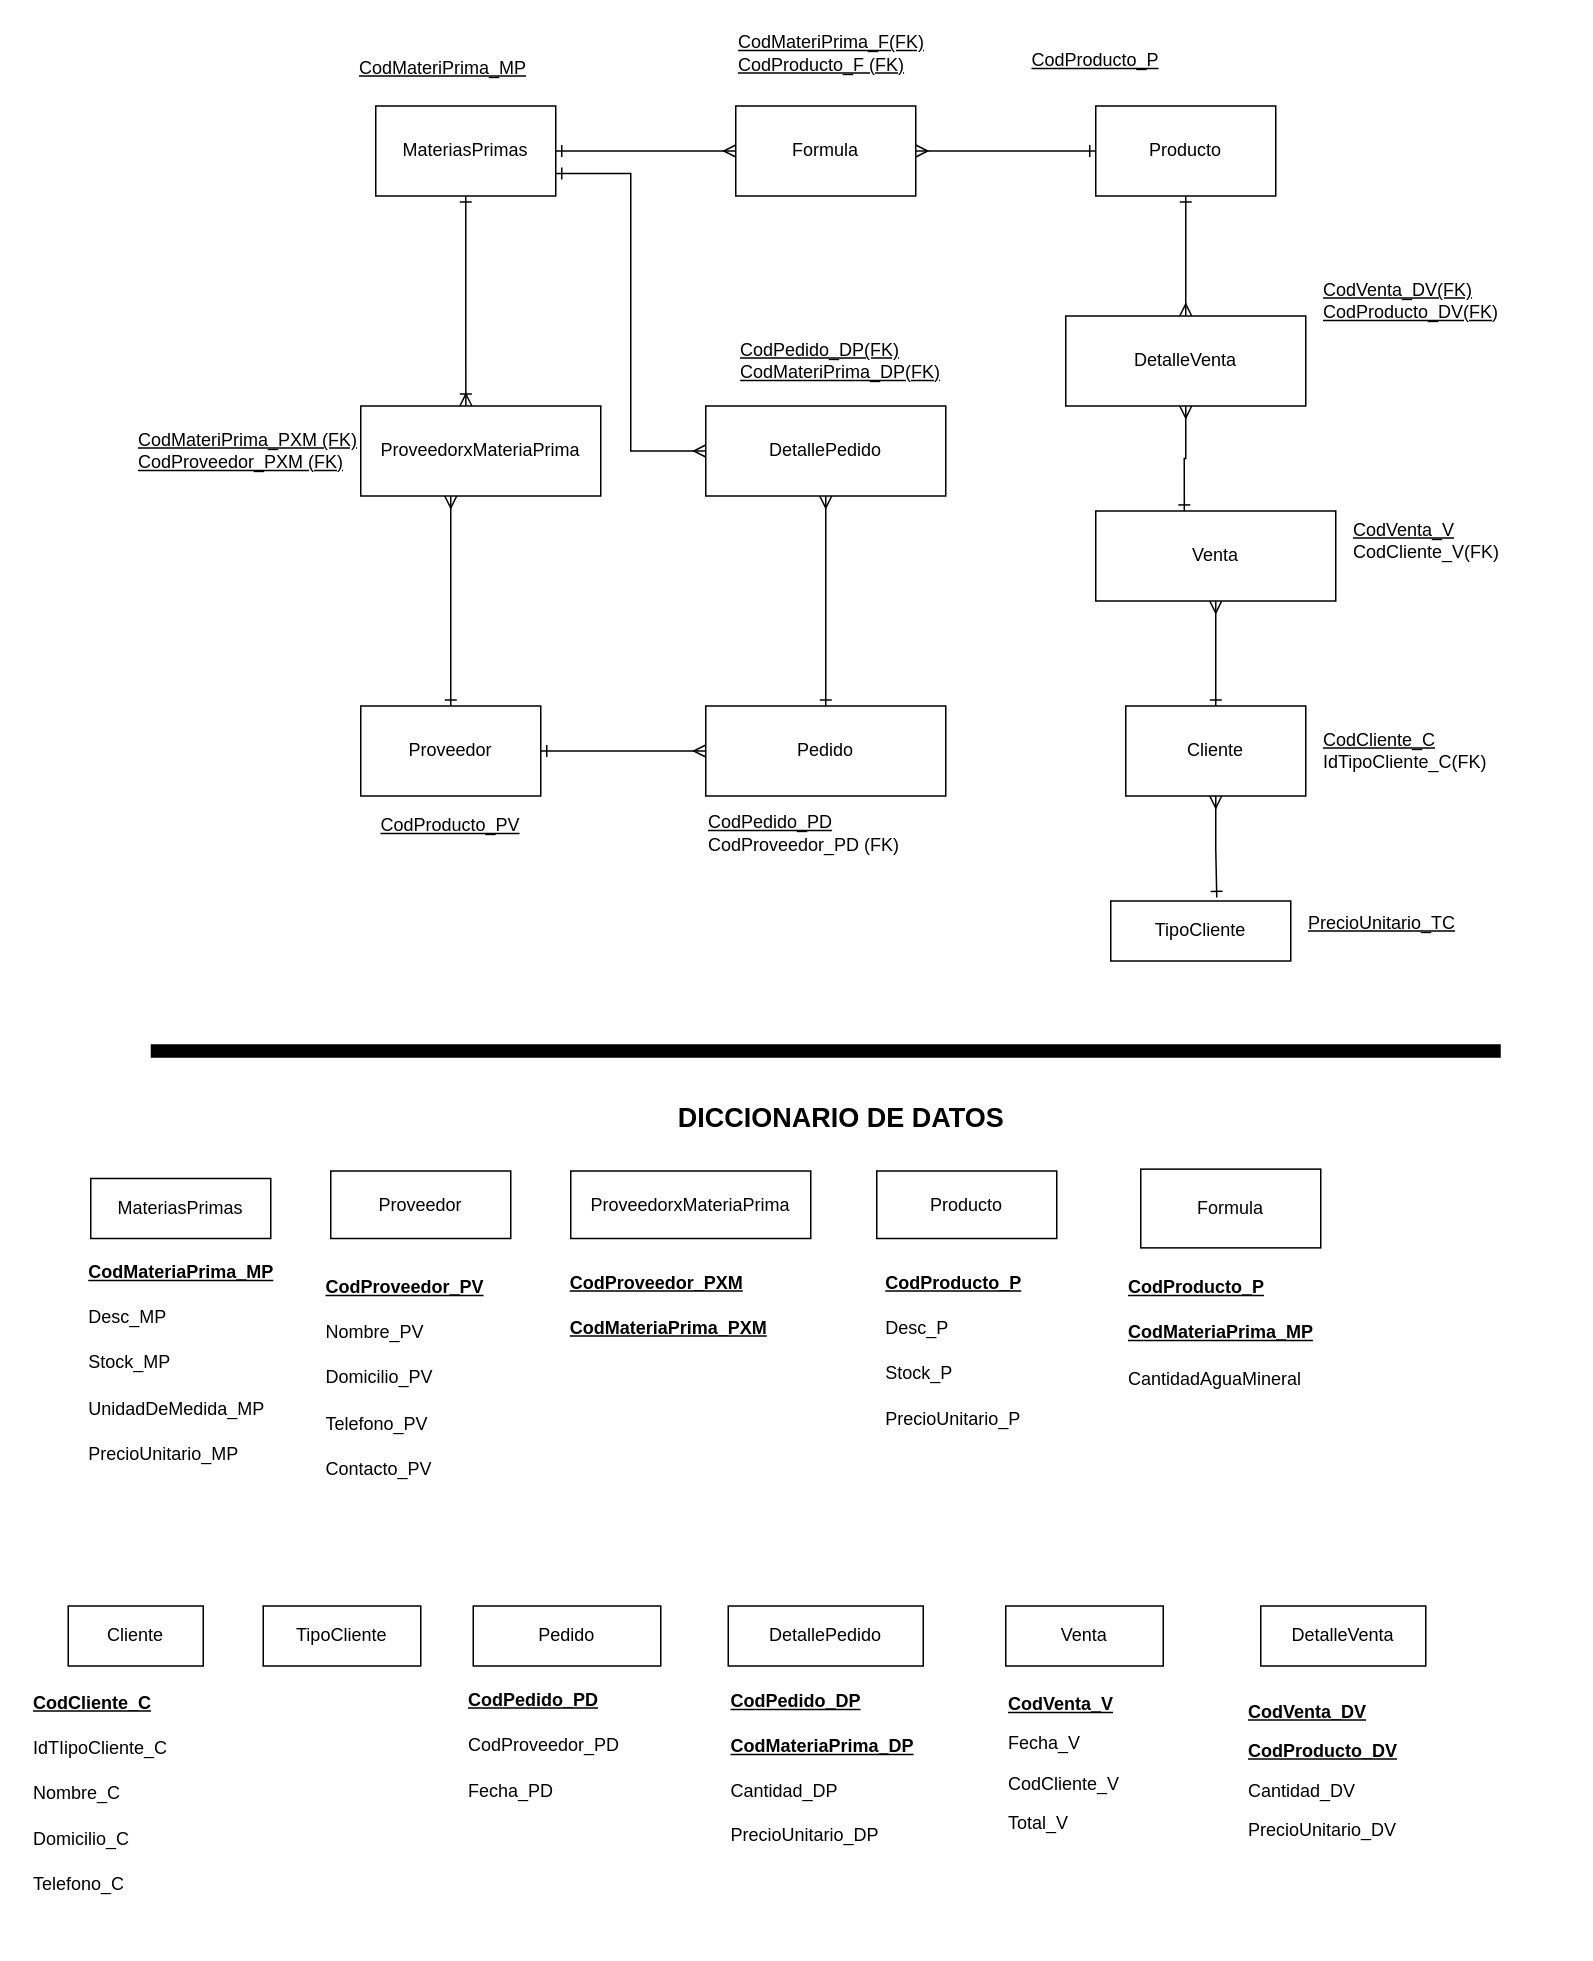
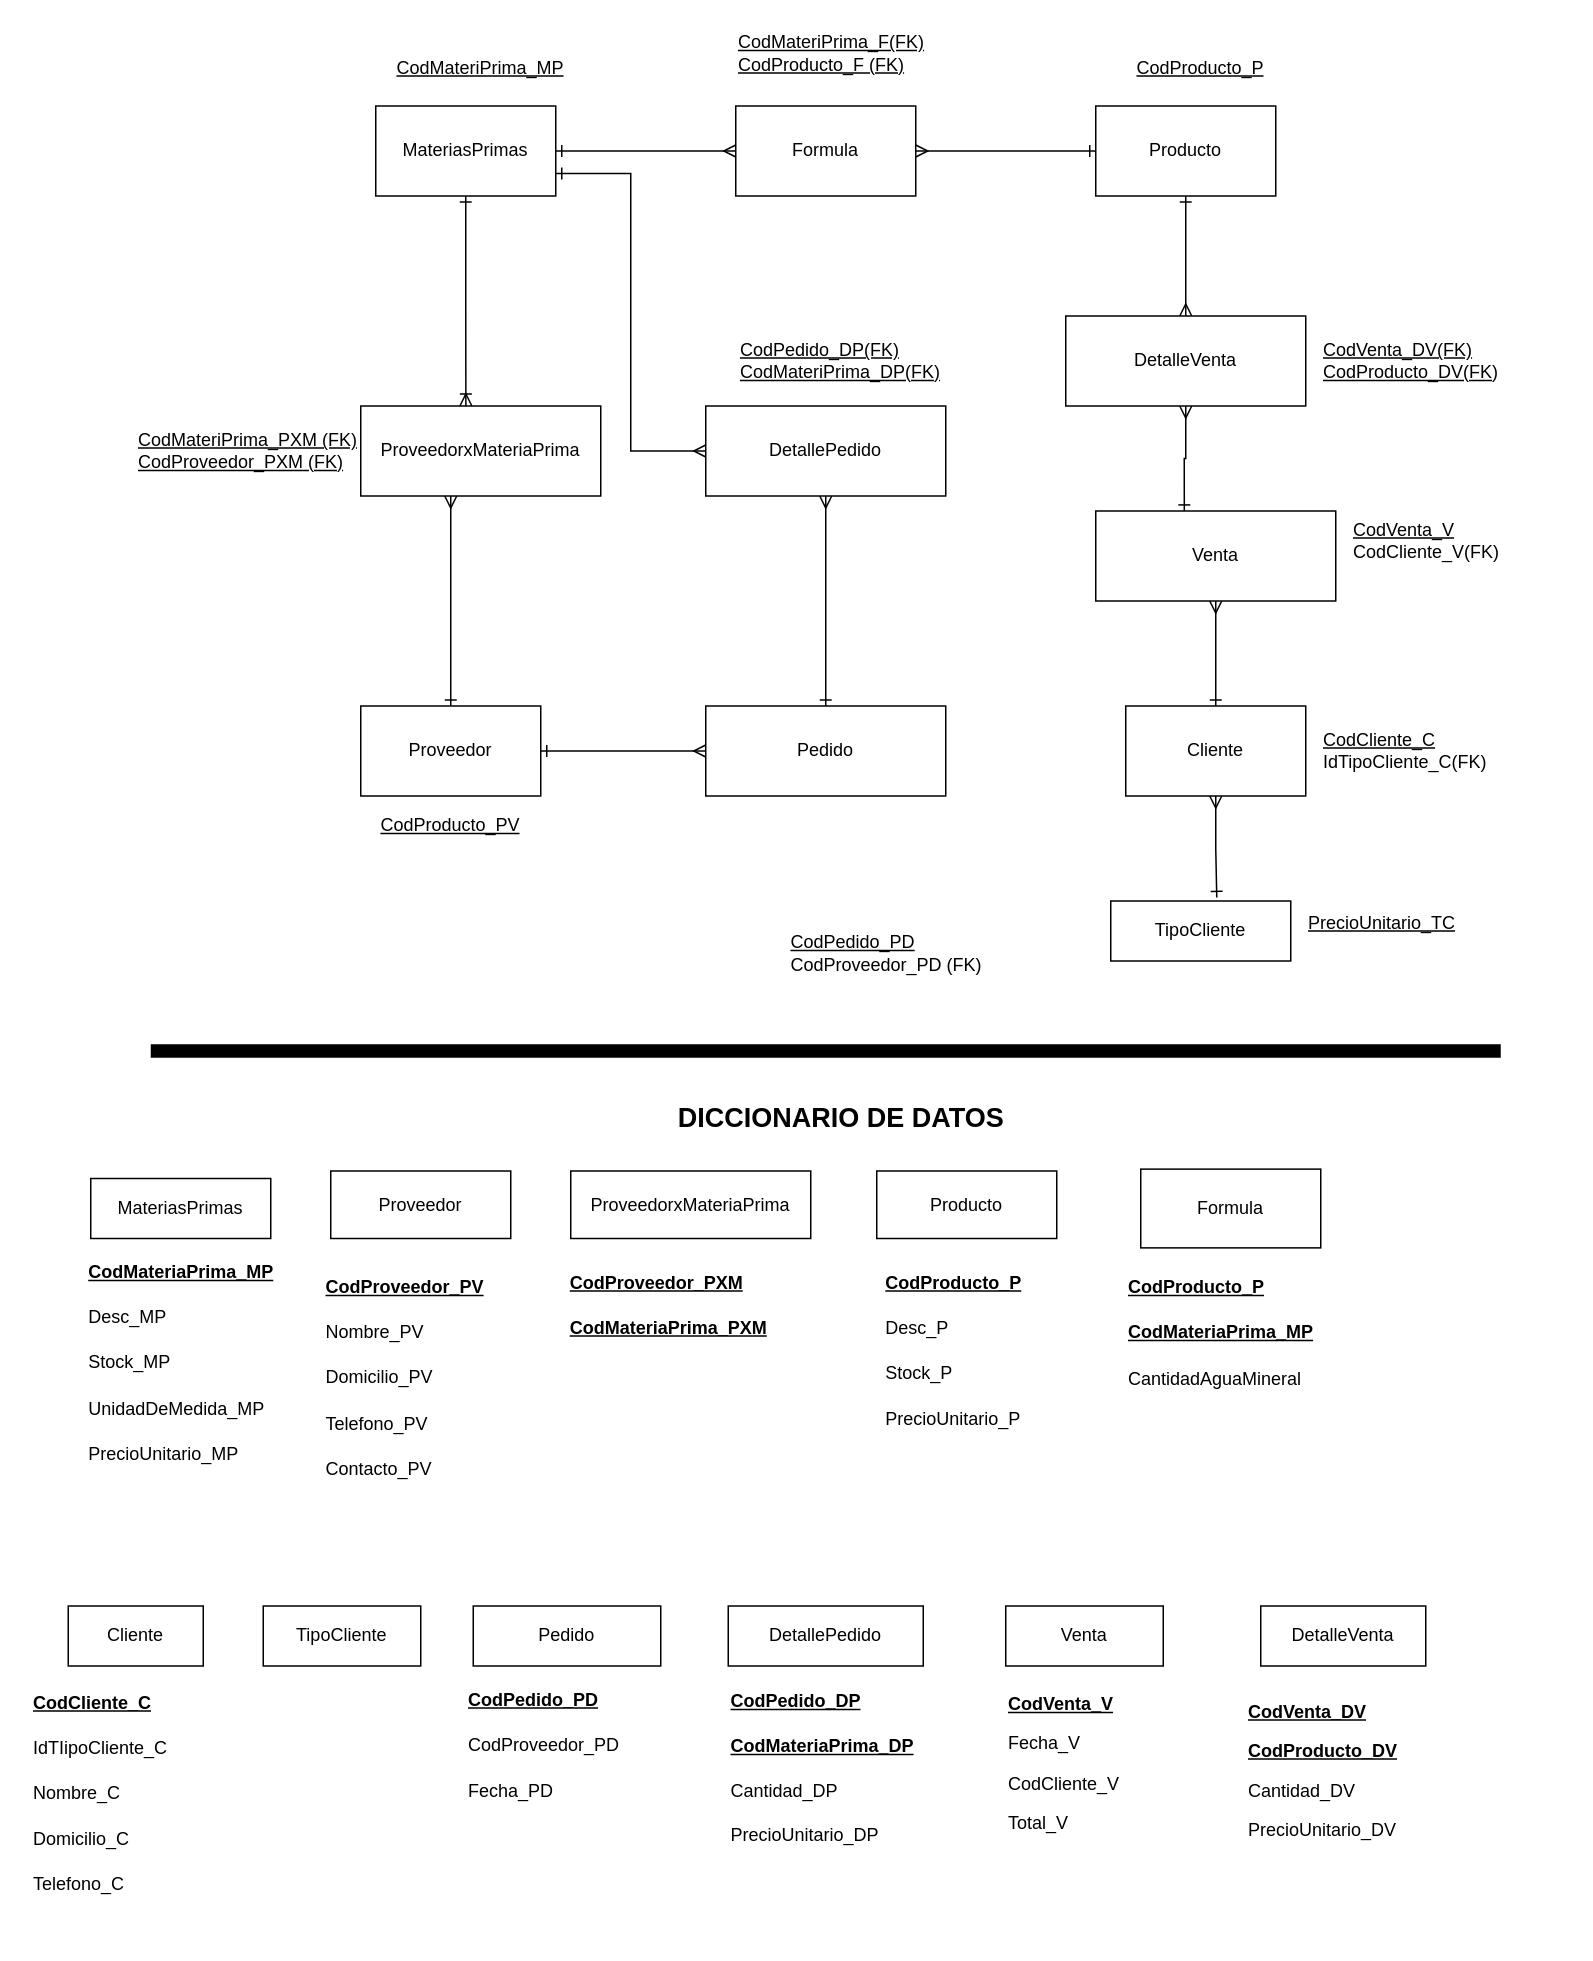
node "CodProducto_P": moved (1096, 61) -> (1201, 68)
node "CodMateriPrima_MP": moved (443, 68) -> (481, 68)
node "CodVenta_DV(FK) CodProducto_DV(FK)": moved (1426, 301) -> (1426, 361)
node "CodPedido_PD CodProveedor_PD (FK)": moved (811, 833) -> (893, 953)
